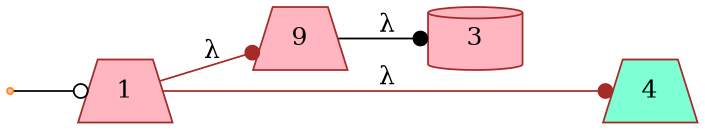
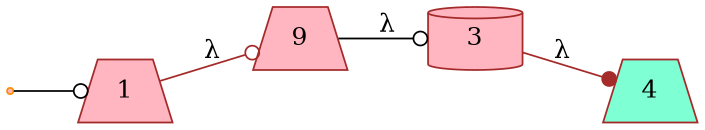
edge "9" -> "3": arrowhead dot -> odot
edge "1" -> "9": arrowhead dot -> odot
edge "1" -> "4": now "3" -> "4"
